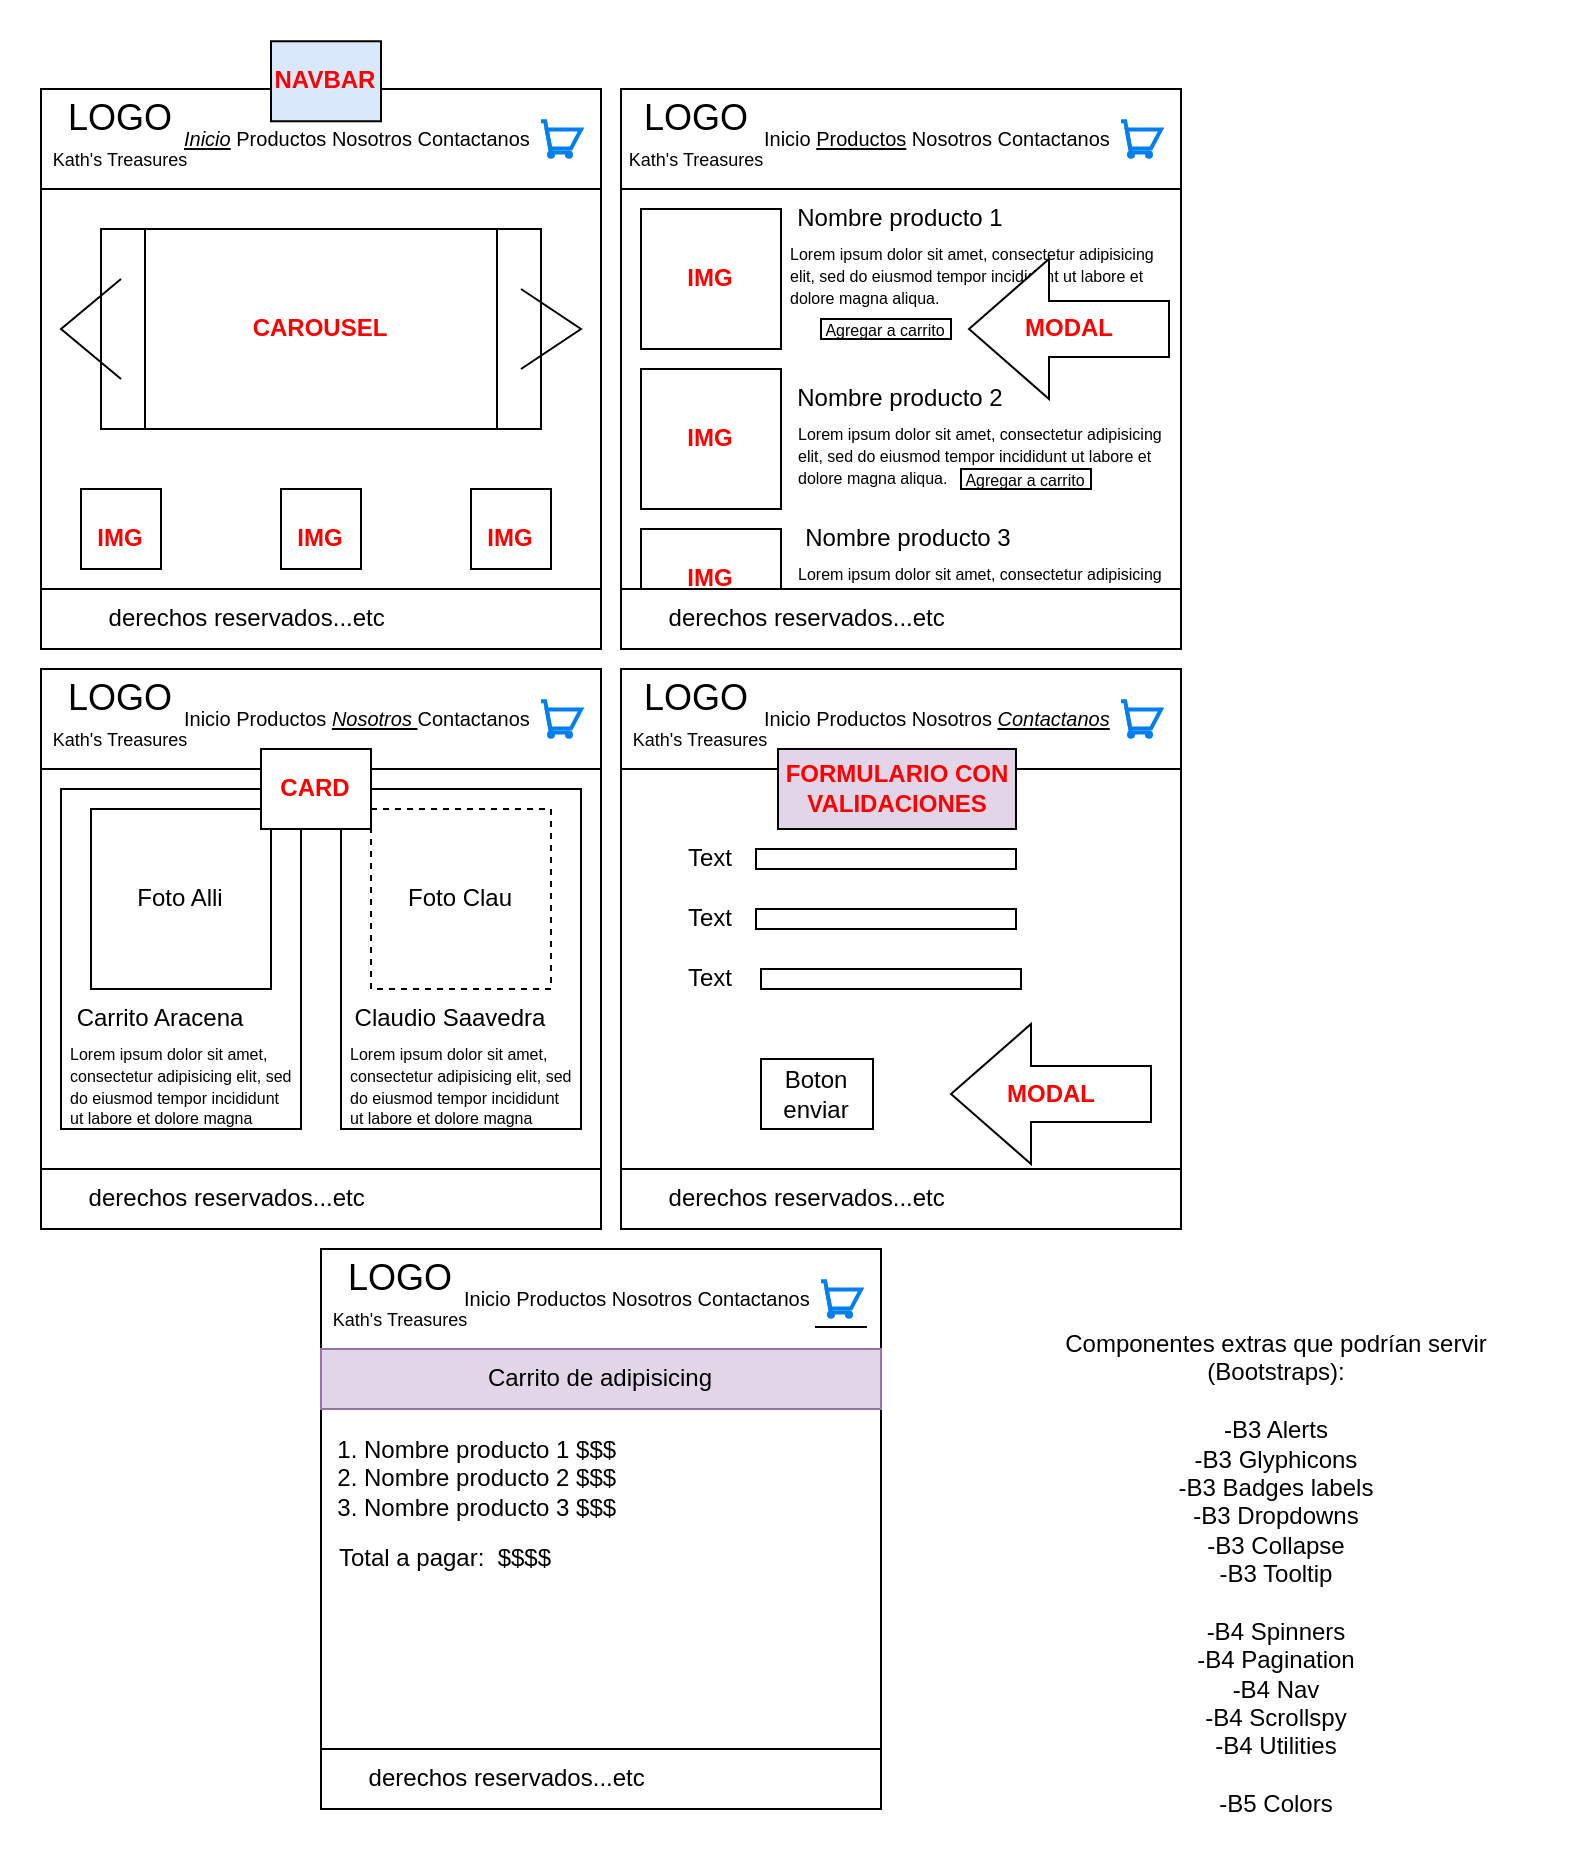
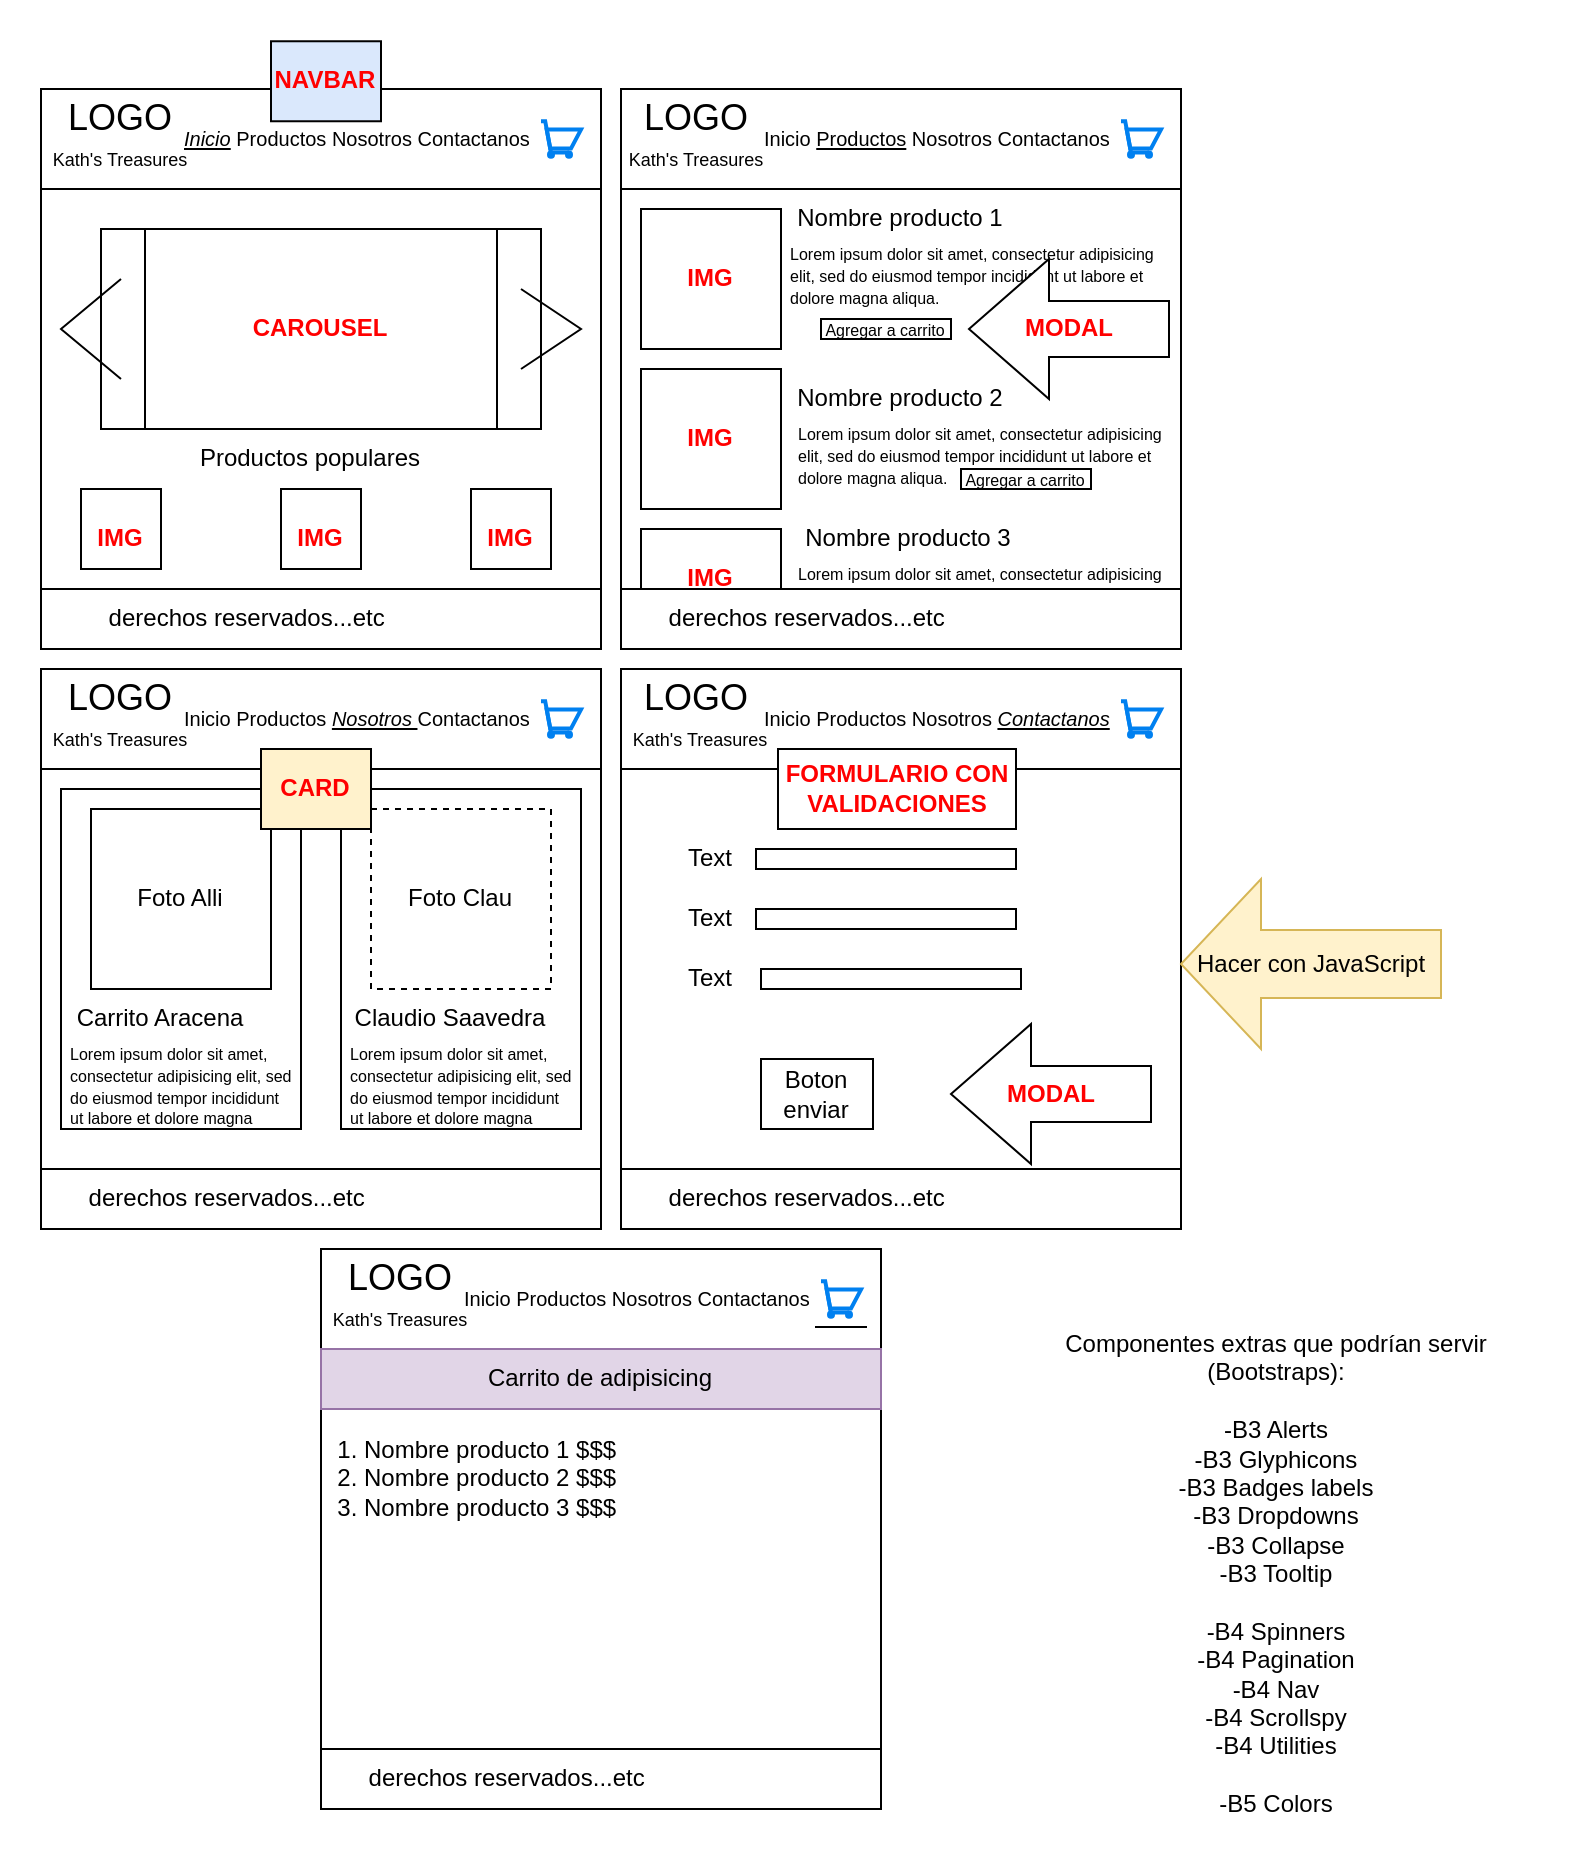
node "Productos populares": added
node "CARD": fillcolor #ffffff -> #fff2cc
node "FORMULARIO CON VALIDACIONES": fillcolor #e1d5e7 -> #ffffff
node "Hacer con JavaScript": added
node "Total a pagar: $$$$": removed
